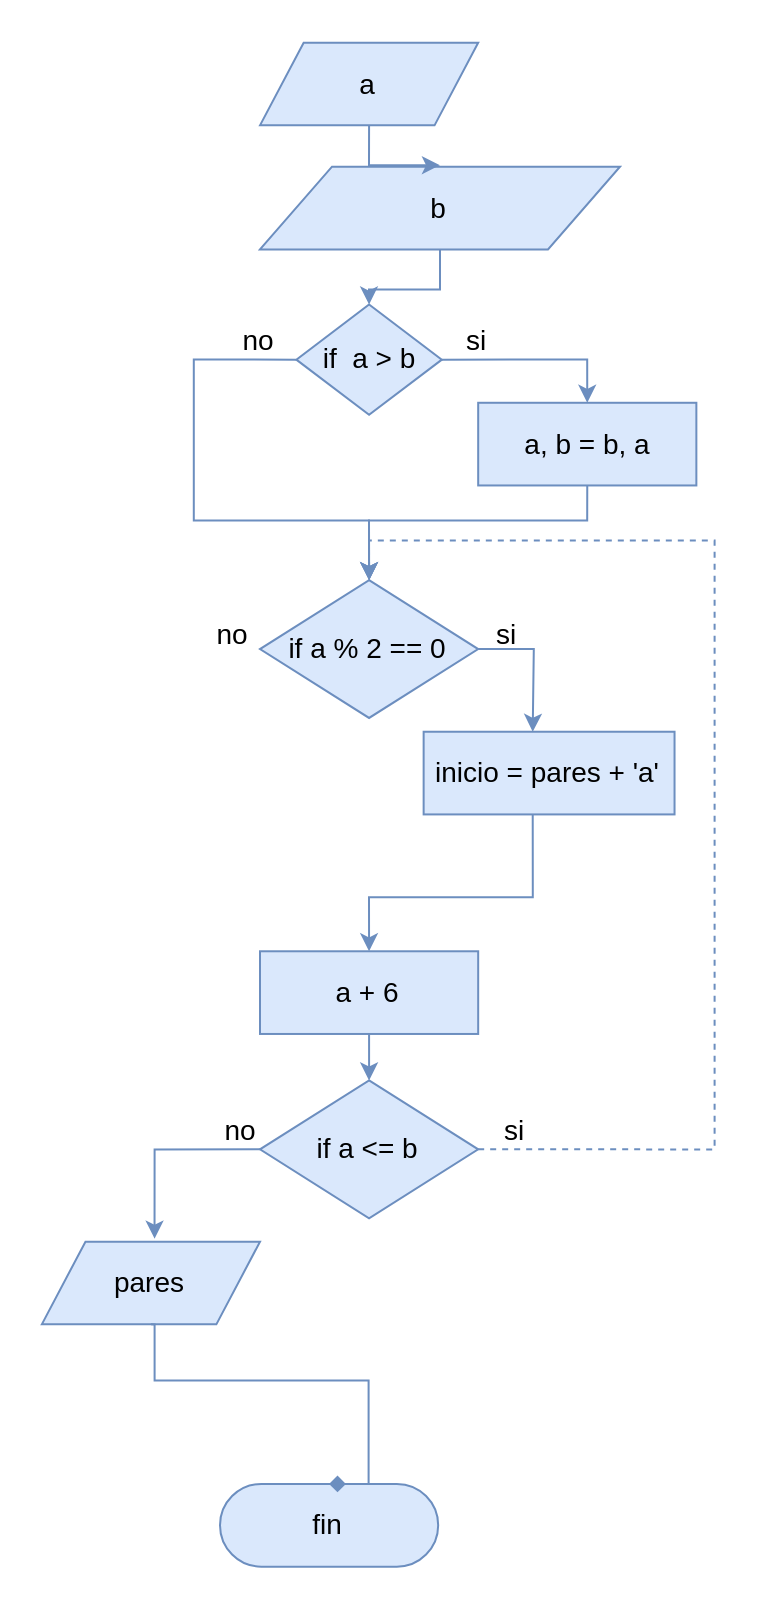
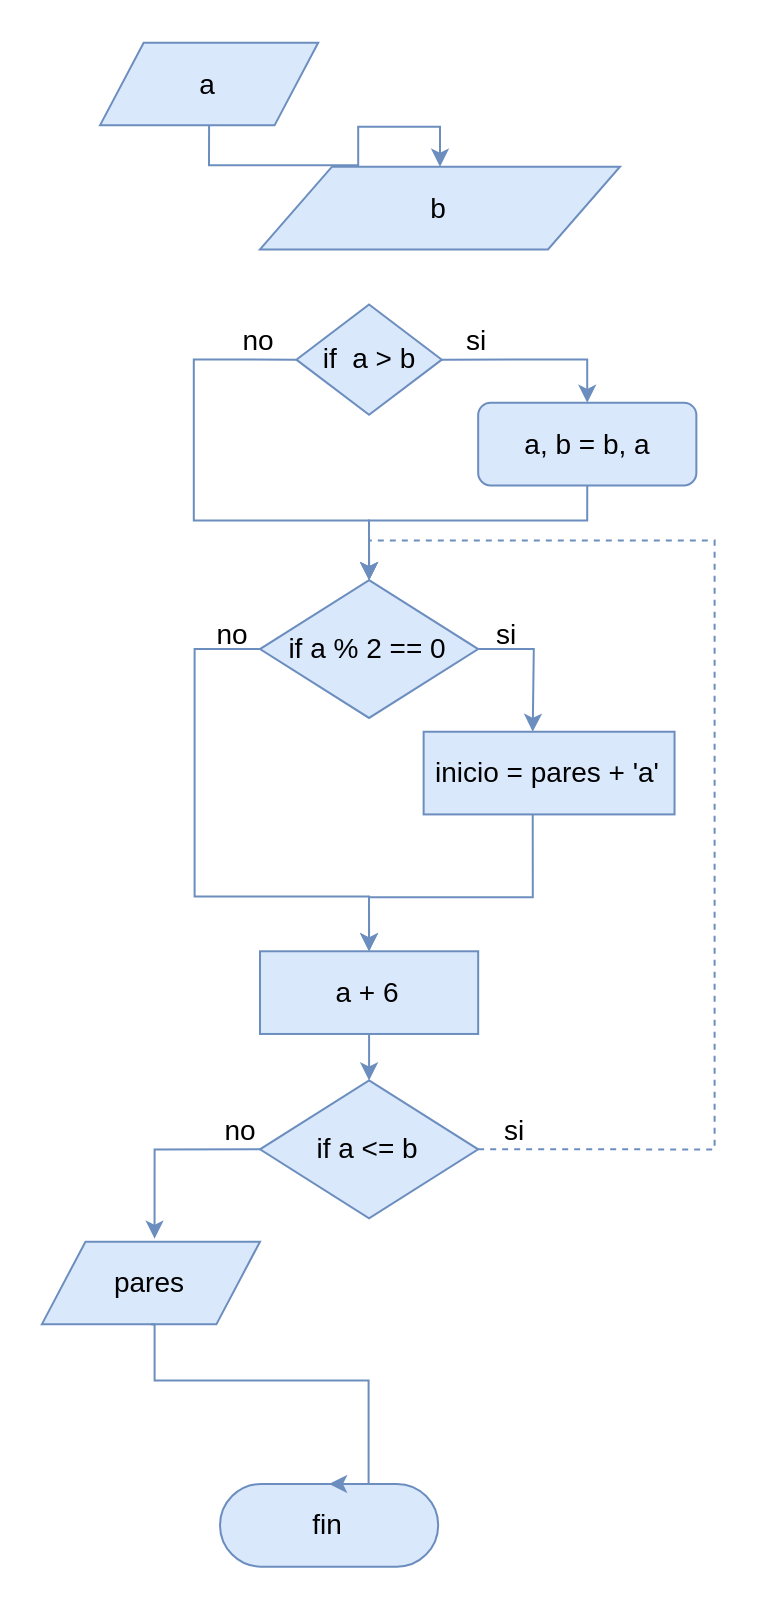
node "a": moved (369, 84) -> (209, 84)
edge "b" -> "if a > b": removed
node "a, b = b, a": shape rectangle -> rounded rectangle
edge "if a % 2 == 0" -> "a + 6": added
edge "pares" -> "fin": arrowhead diamond -> classic
